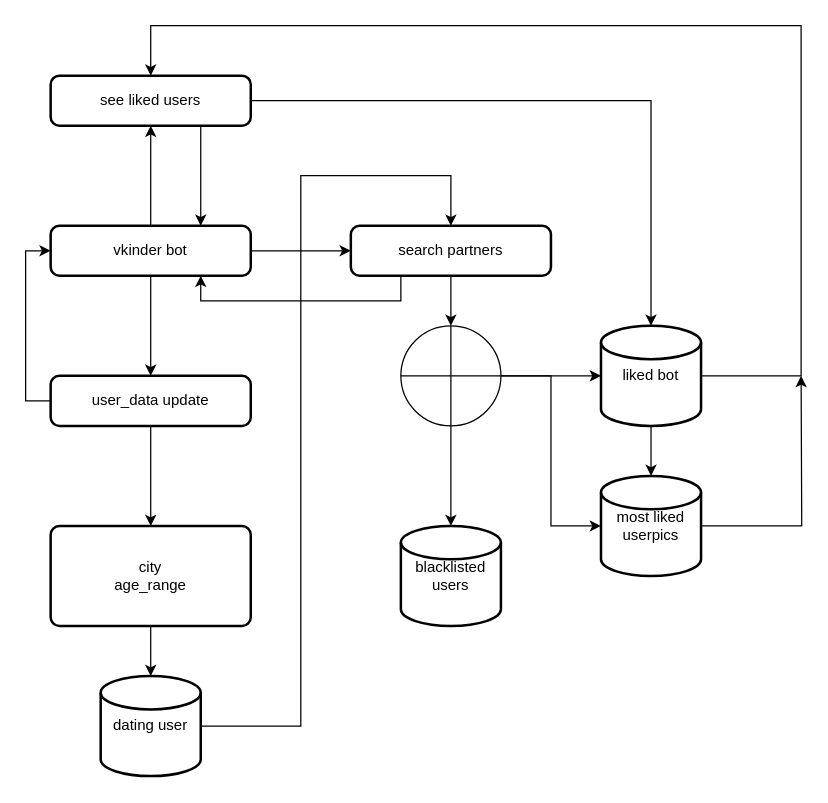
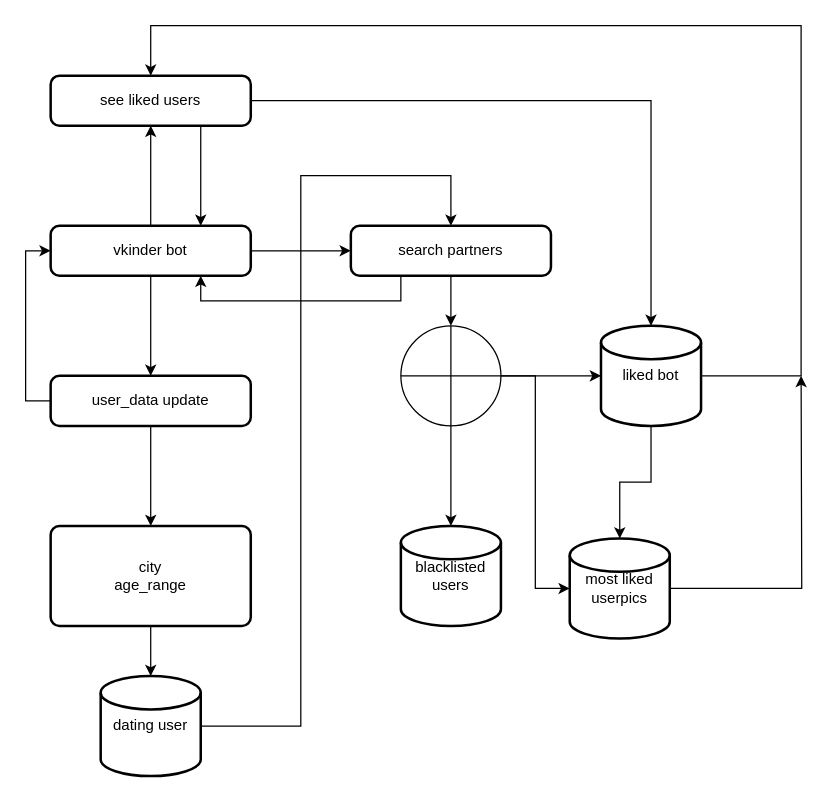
node "most liked userpics": moved (651, 526) -> (619, 588)
